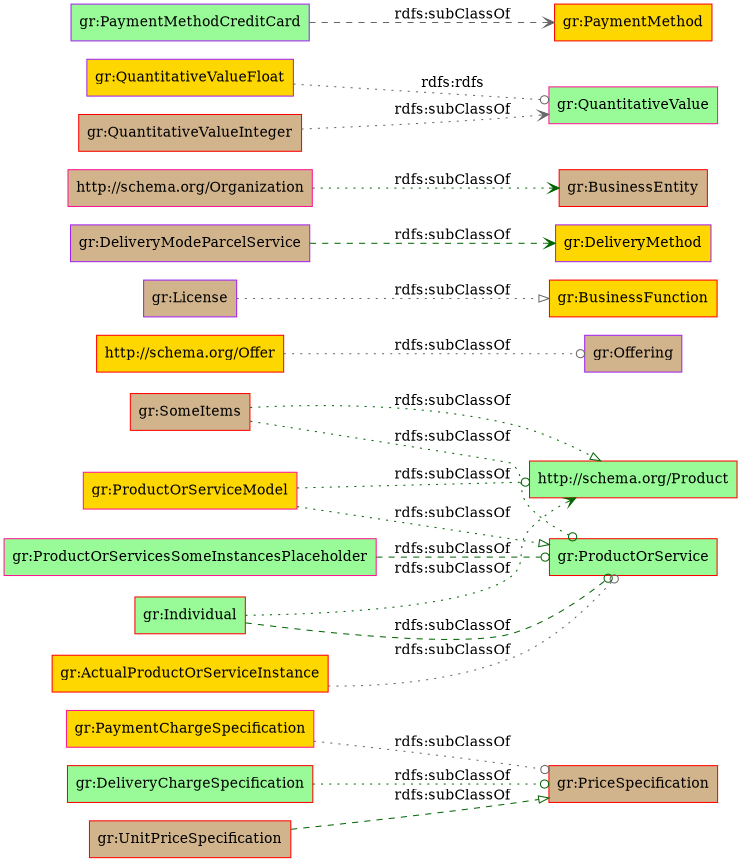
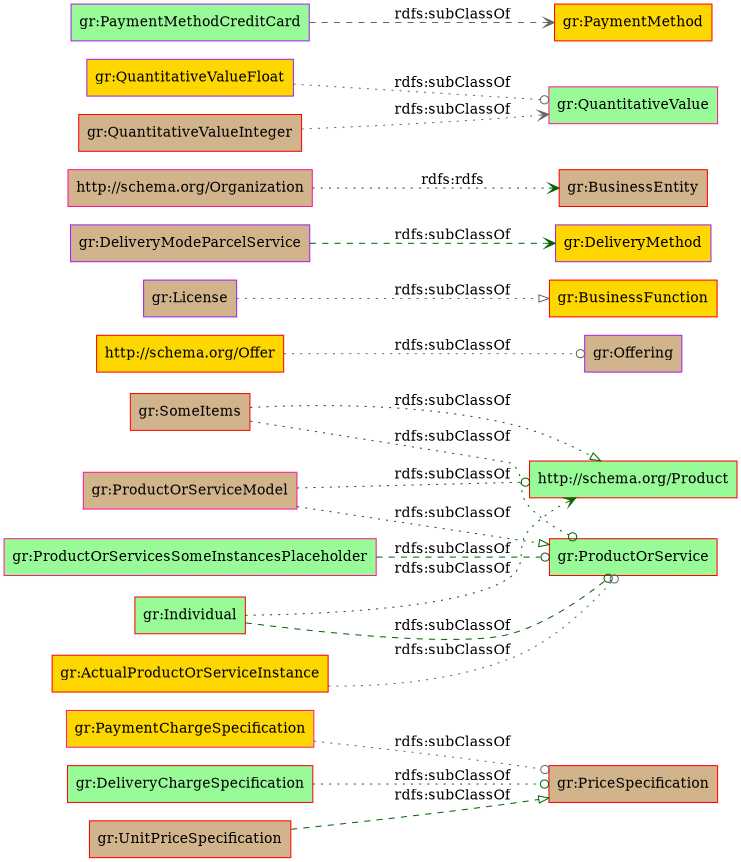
edge "gr:QuantitativeValueFloat" -> "gr:QuantitativeValue": label "rdfs:rdfs" -> "rdfs:subClassOf"
edge "http://schema.org/Organization" -> "gr:BusinessEntity": label "rdfs:subClassOf" -> "rdfs:rdfs"
node "gr:ProductOrServiceModel": fillcolor gold -> tan
